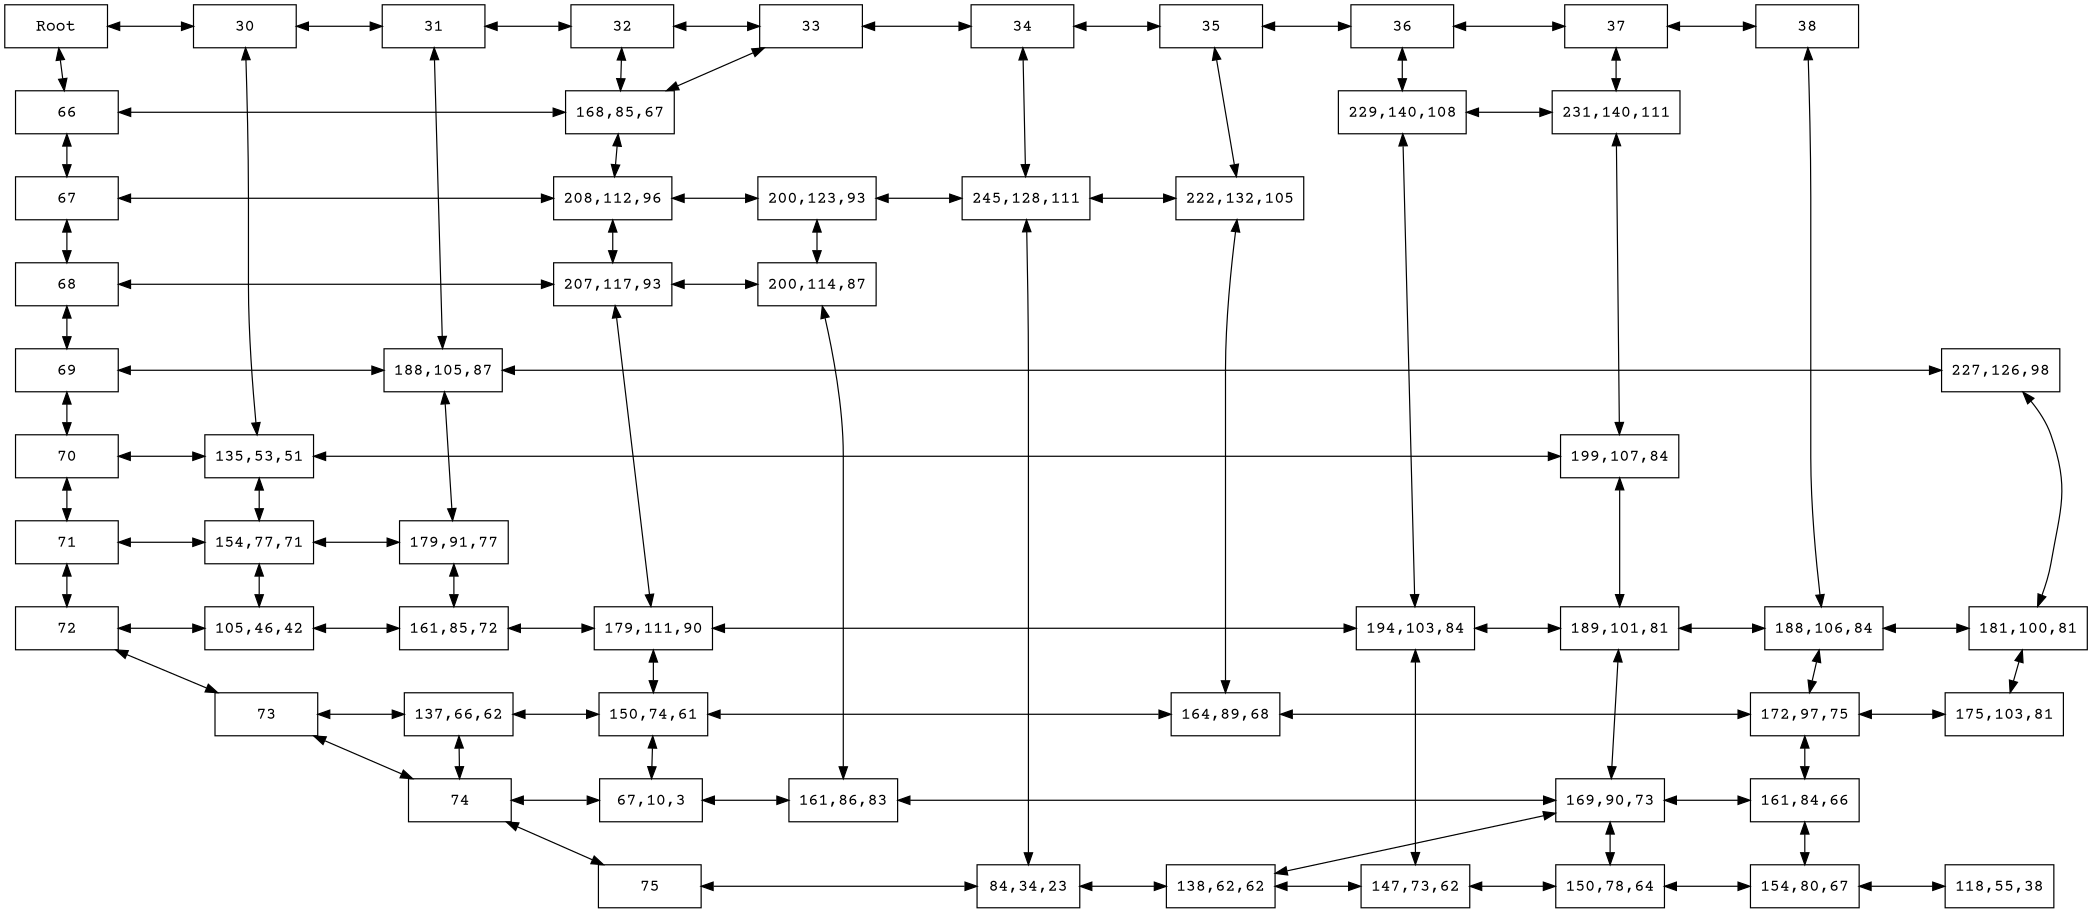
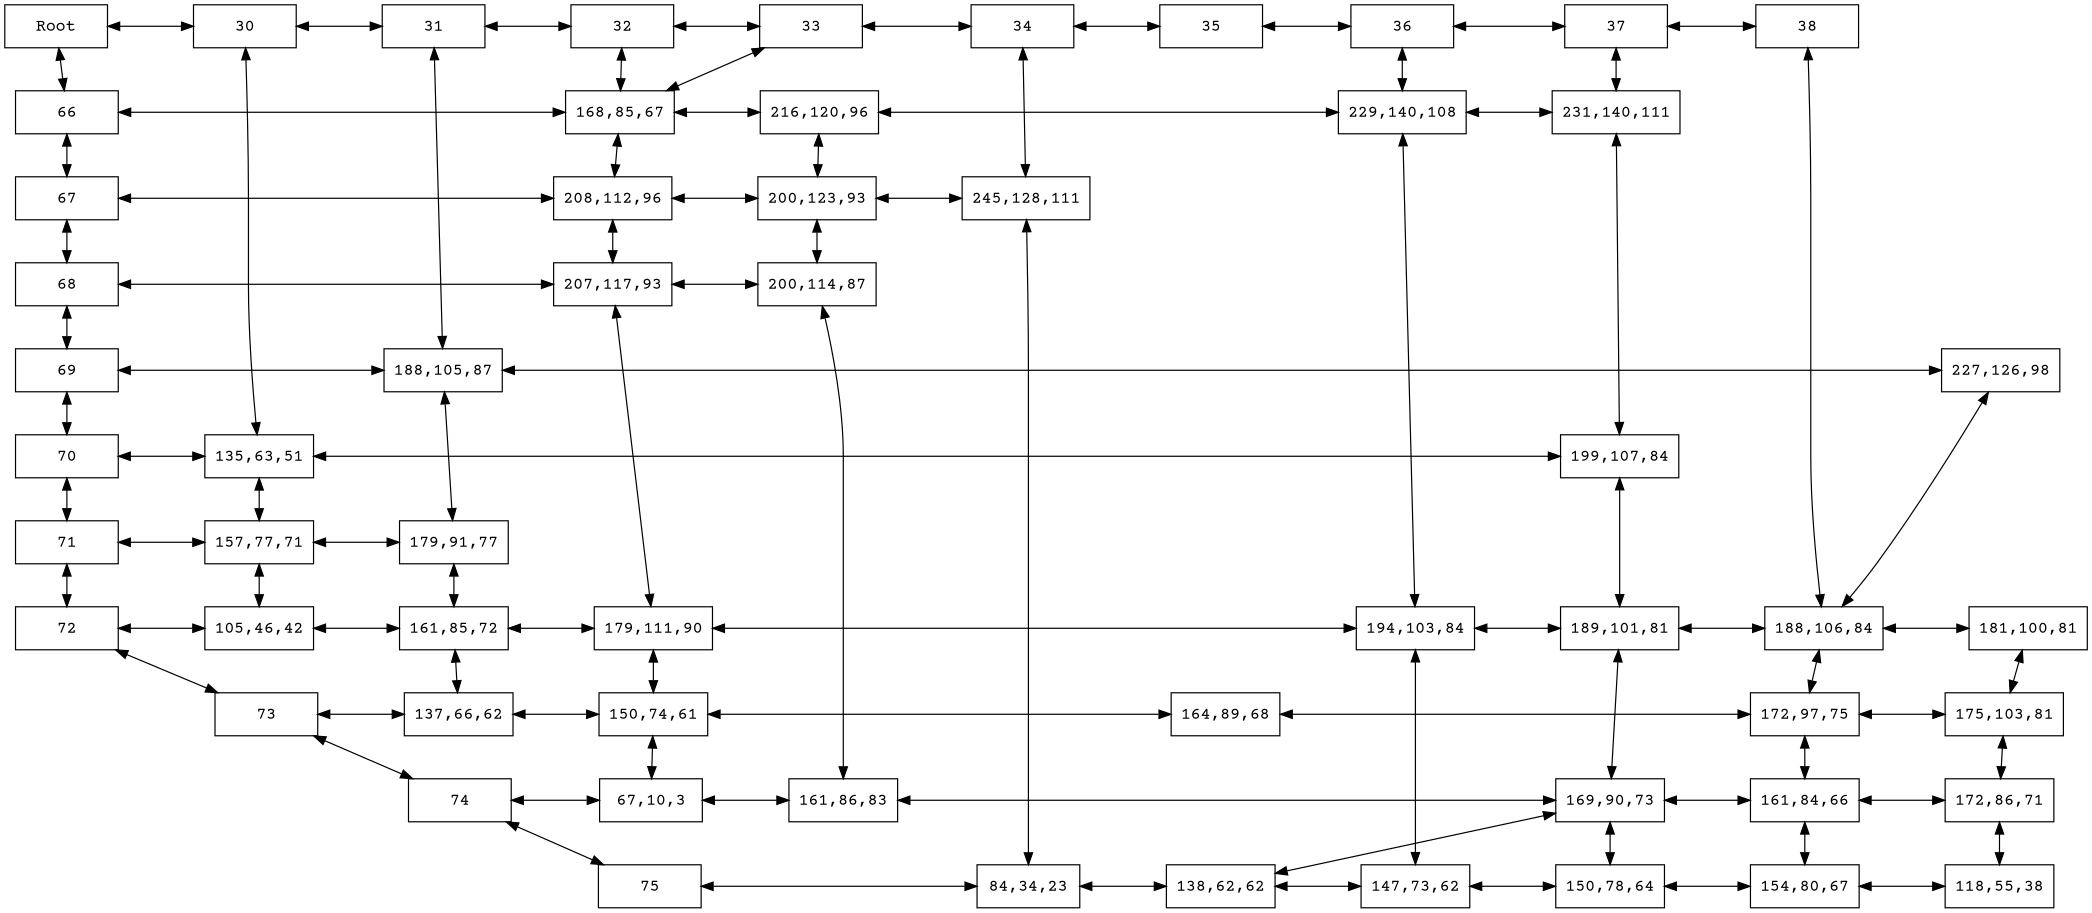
node "216,120,96": added
node "222,132,105": removed
node "135,53,51": label "135,53,51" -> "135,63,51"
edge "227,126,98" -- "181,100,81": now "227,126,98" -- "188,106,84"
node "154,77,71": label "154,77,71" -> "157,77,71"
edge "137,66,62" -- "74": now "137,66,62" -- "161,85,72"
node "172,86,71": added
